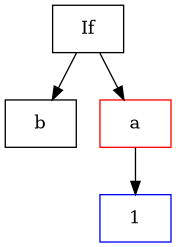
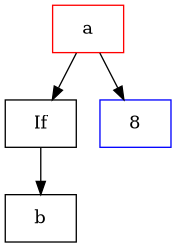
edge "If" -> "a": reversed
node "1": label "1" -> "8"
